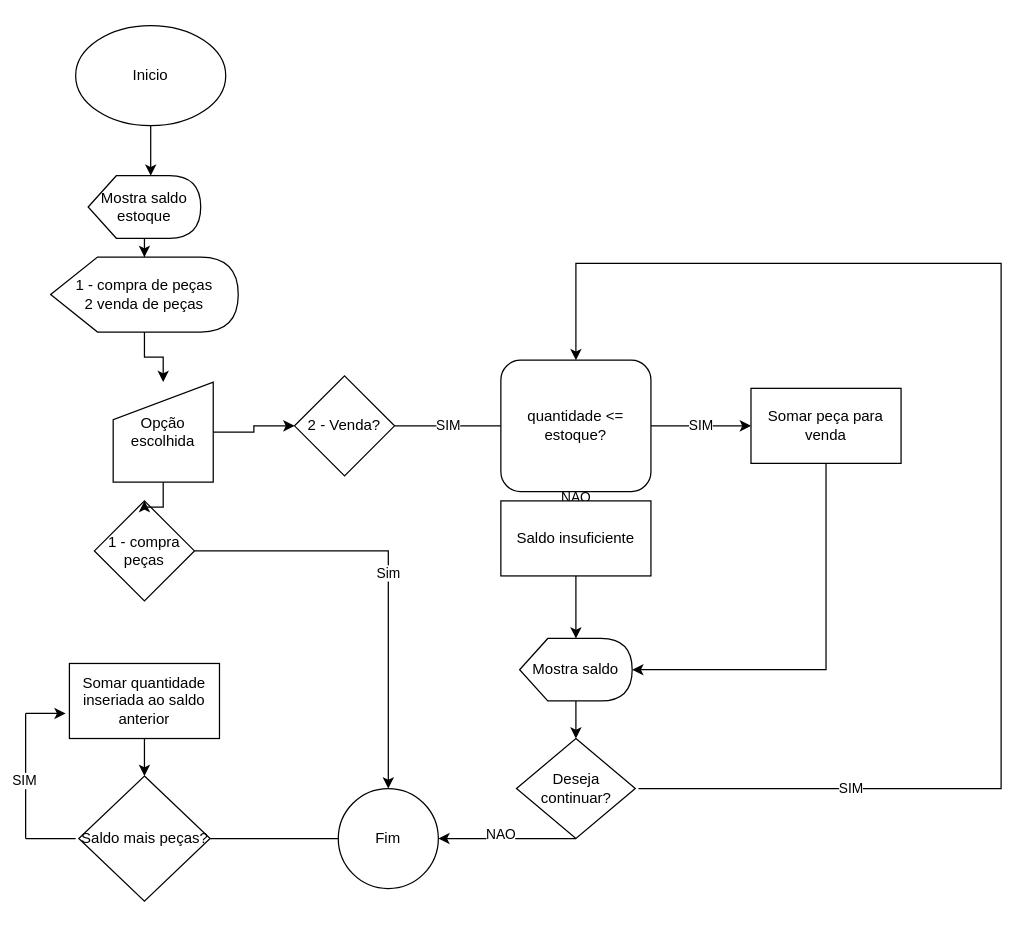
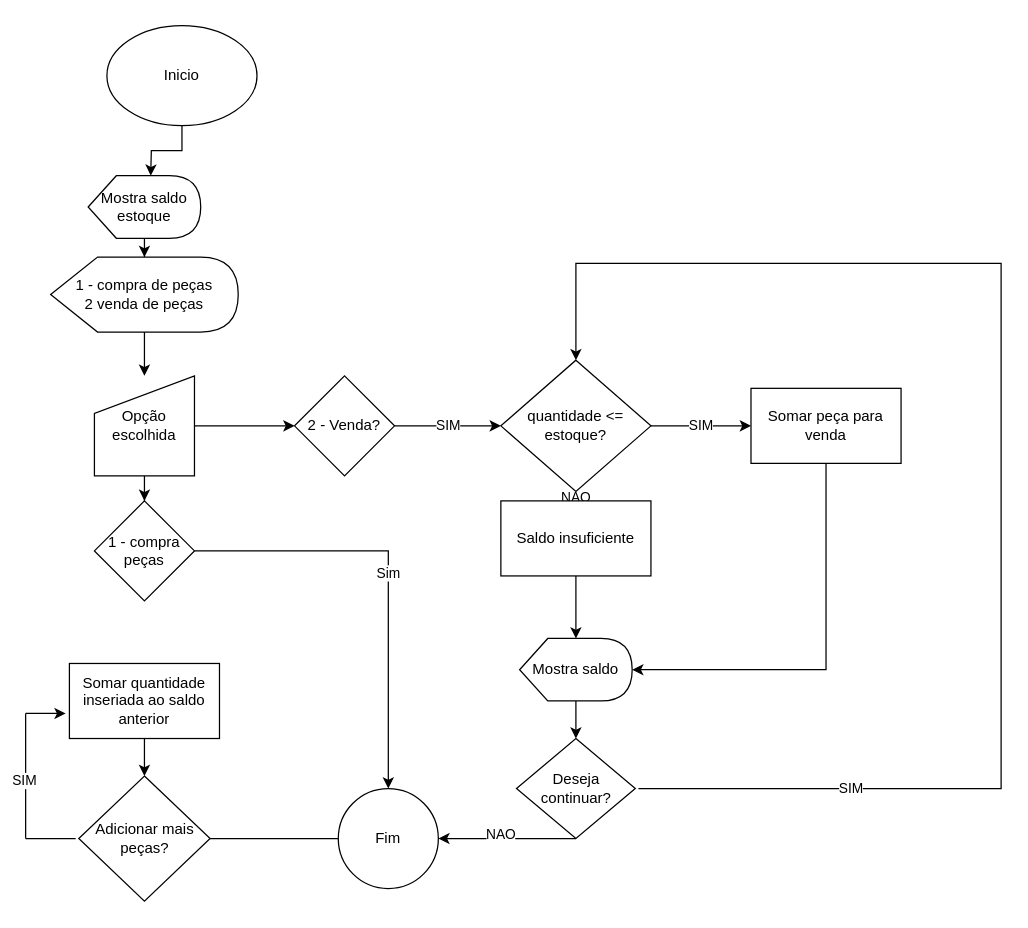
node "Inicio": moved (151, 76) -> (182, 76)
edge "2 - Venda?" -- "quantidade <= estoque?": arrowhead none -> classic
node "quantidade <= estoque?": shape rounded rectangle -> diamond
node "Opção escolhida": moved (163, 432) -> (144, 426)
node "Saldo mais peças?": label "Saldo mais peças?" -> "Adicionar mais peças?"
